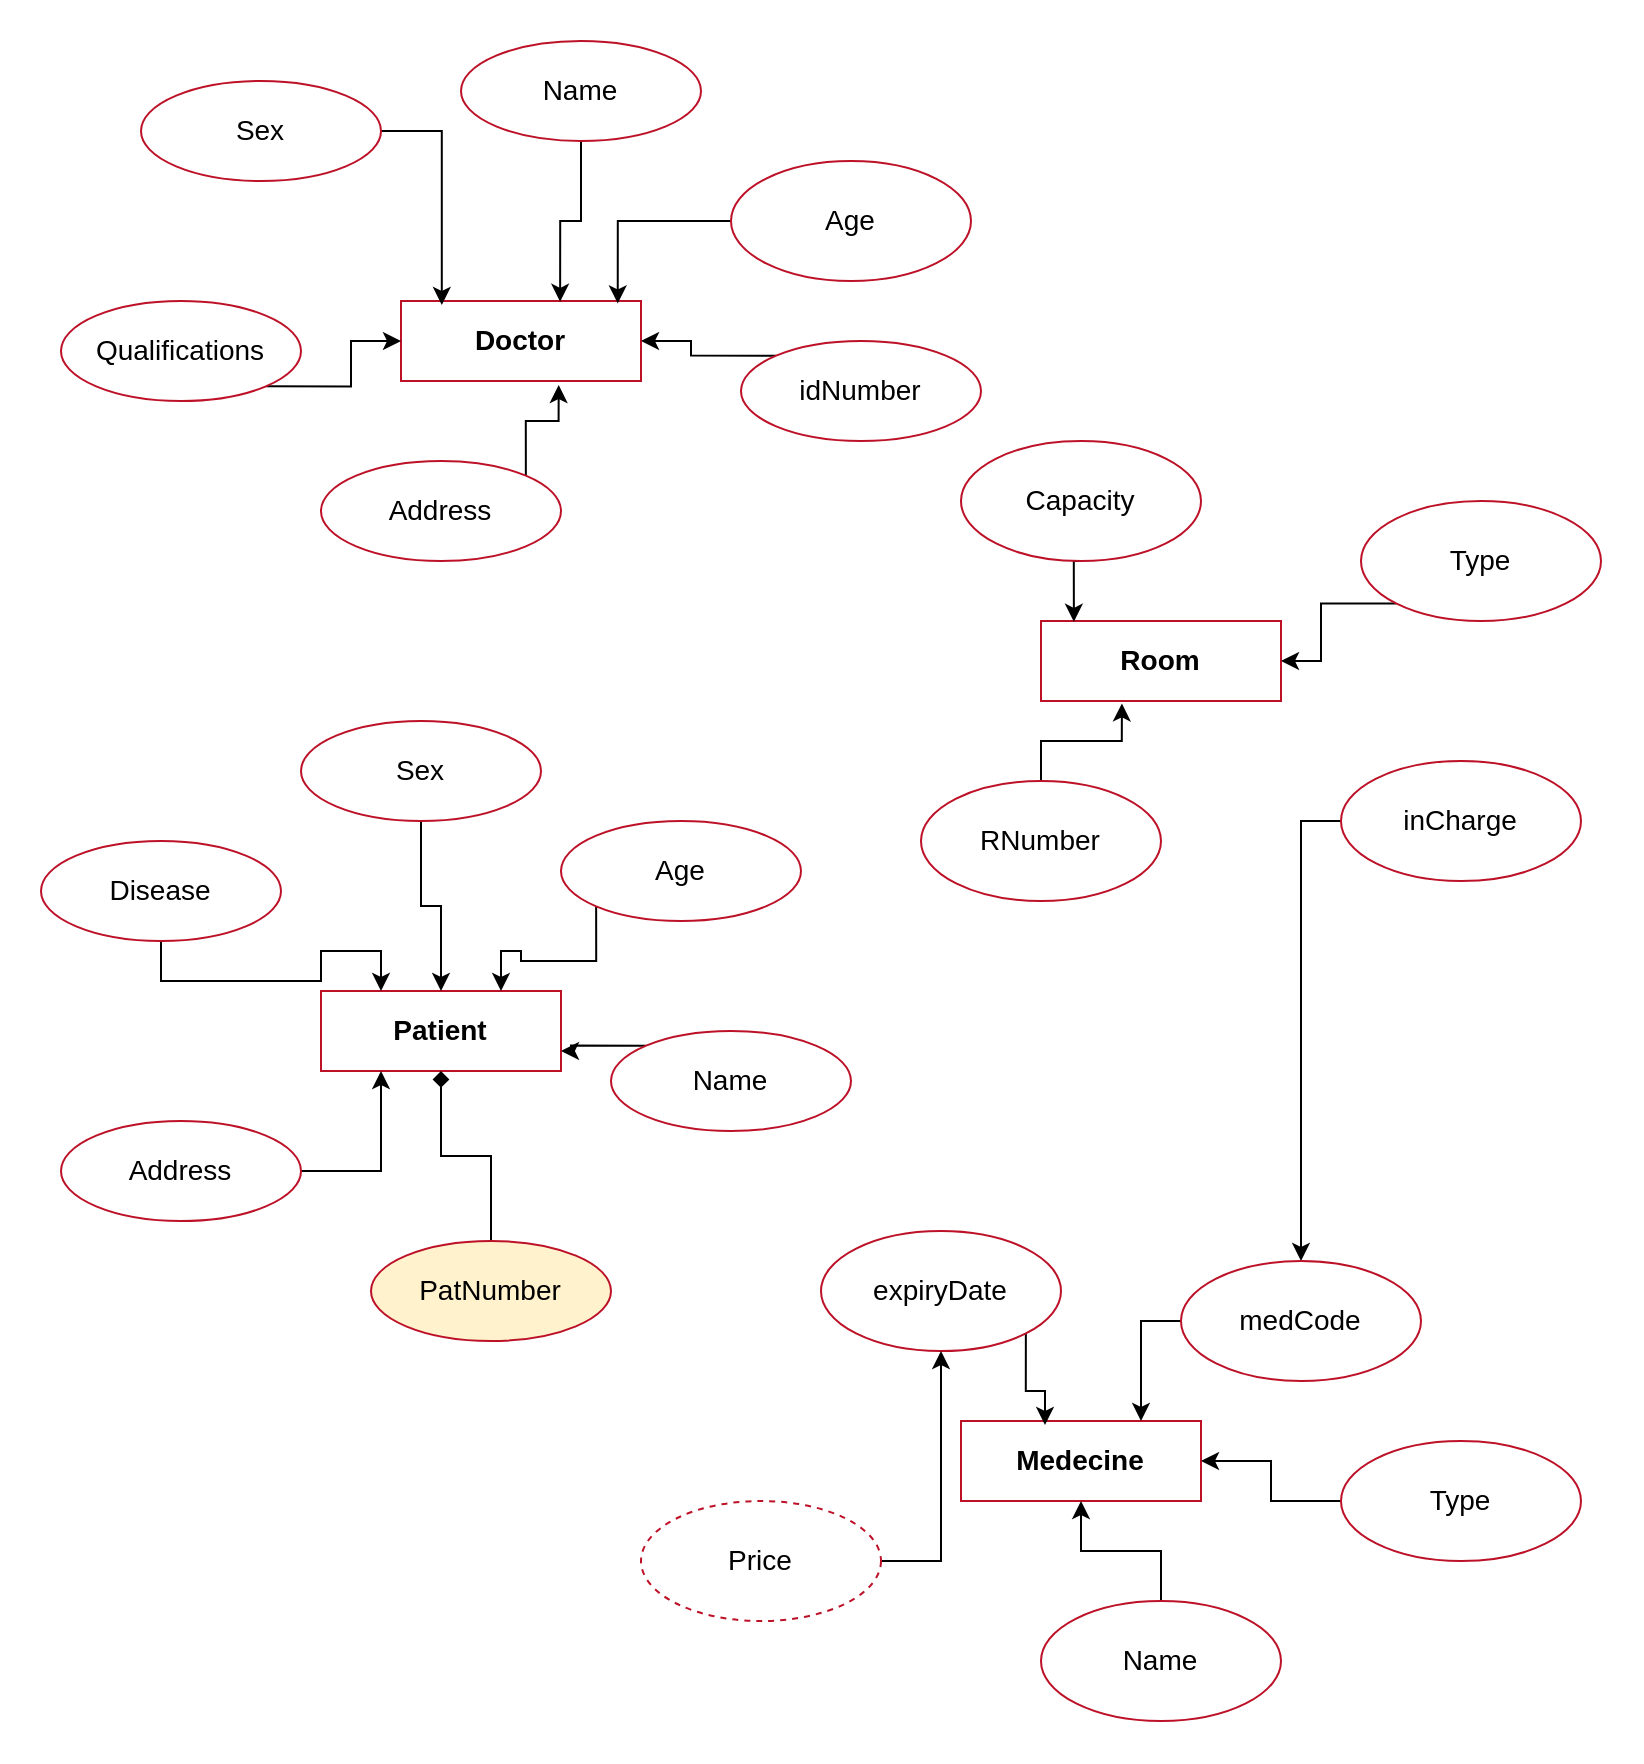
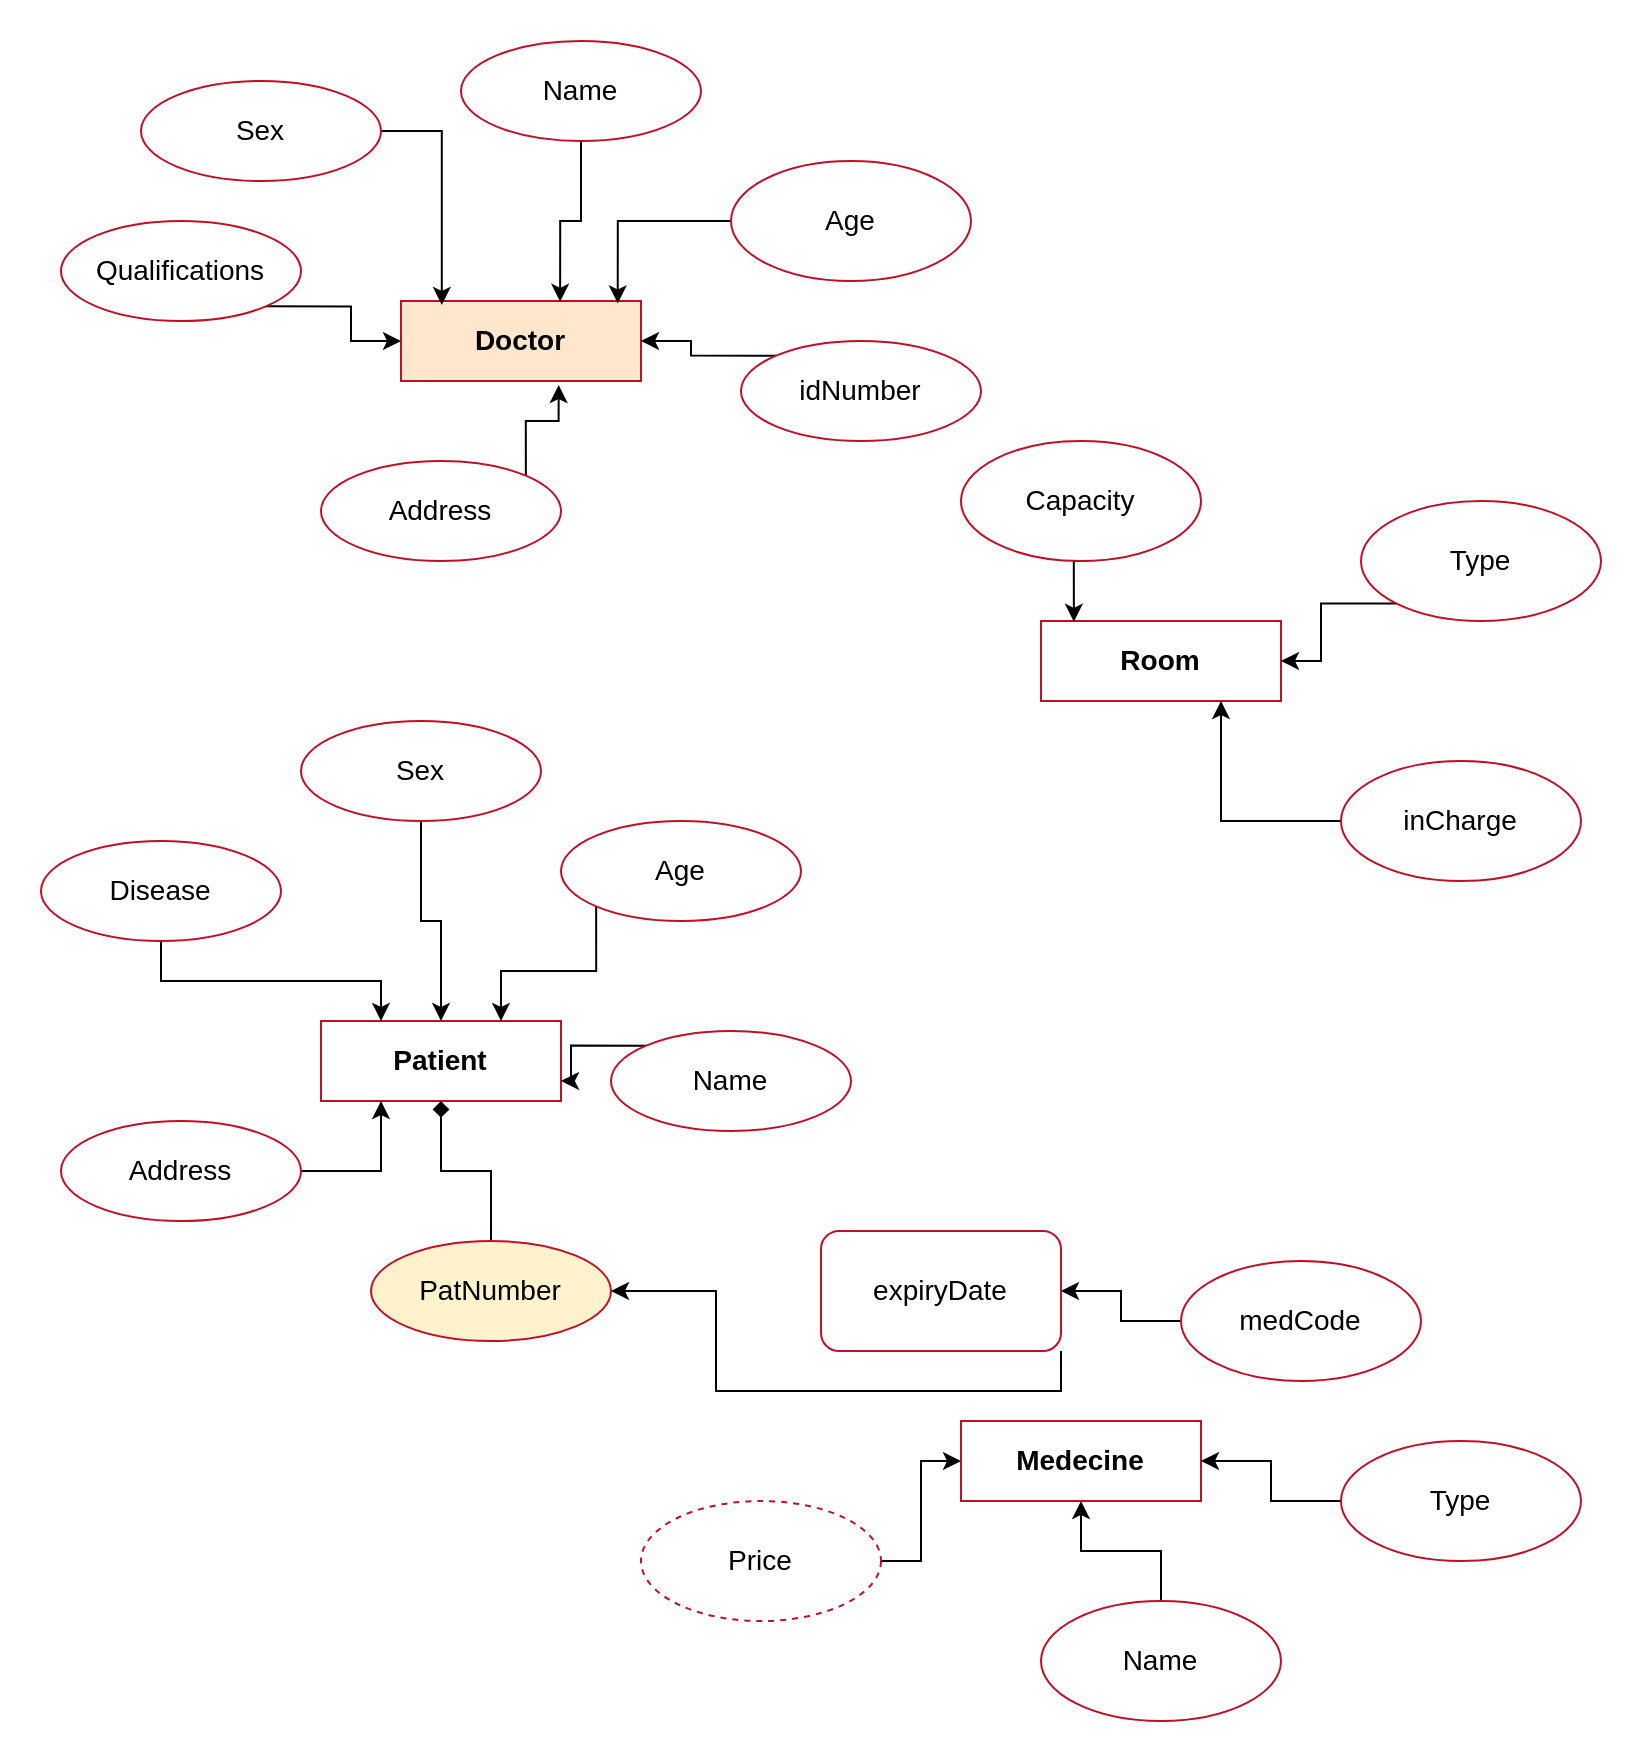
node "Doctor": fillcolor #ffffff -> #ffe6cc
node "Qualifications": moved (181, 351) -> (181, 271)
edge "RNumber" -> "Room": removed
node "RNumber": removed
node "Patient": moved (441, 1031) -> (441, 1061)
edge "inCharge" -> "medCode": now "inCharge" -> "Room"
node "expiryDate": shape ellipse -> rounded rectangle
edge "expiryDate" -> "Medecine": now "expiryDate" -> "PatNumber"
edge "medCode" -> "Medecine": now "medCode" -> "expiryDate"
edge "Price" -> "expiryDate": now "Price" -> "Medecine"
